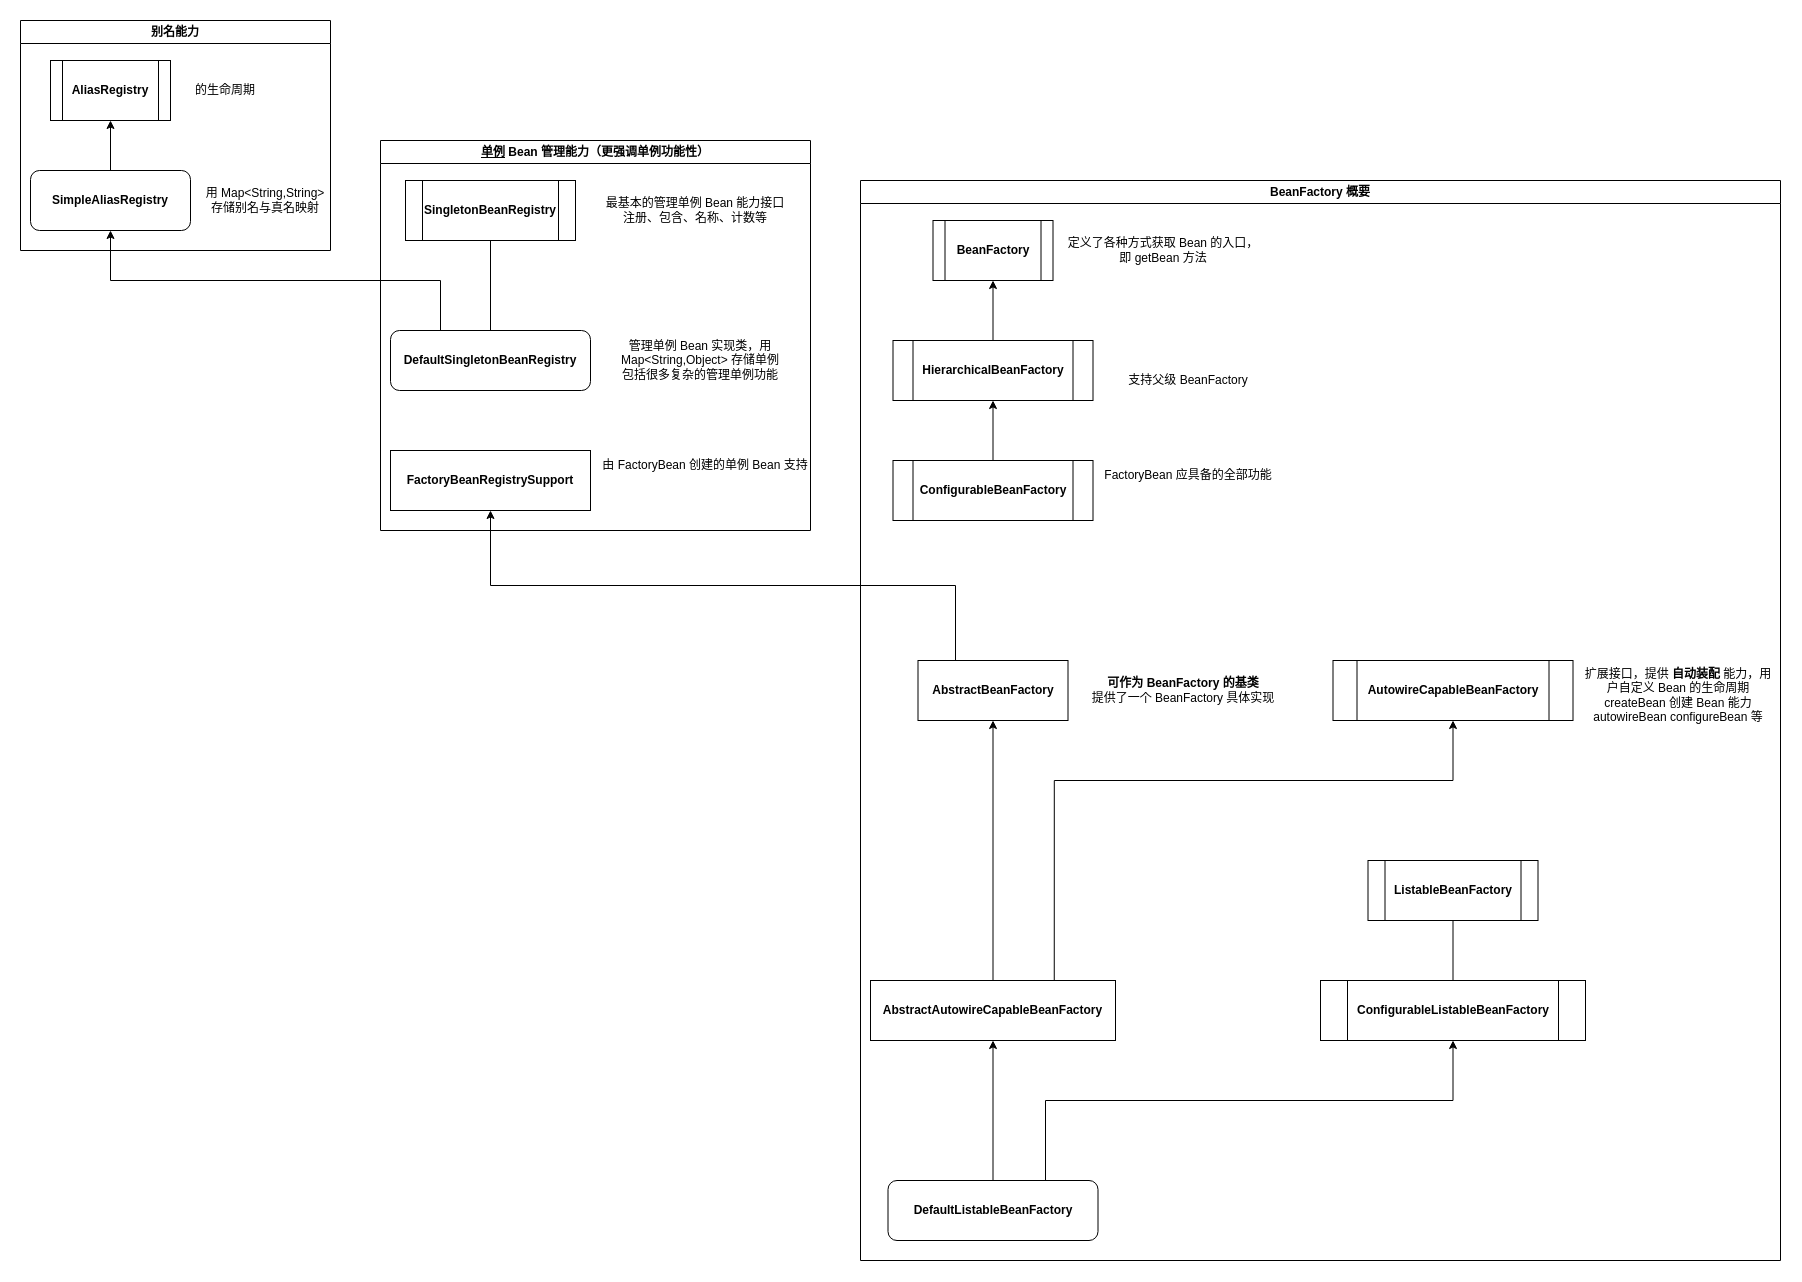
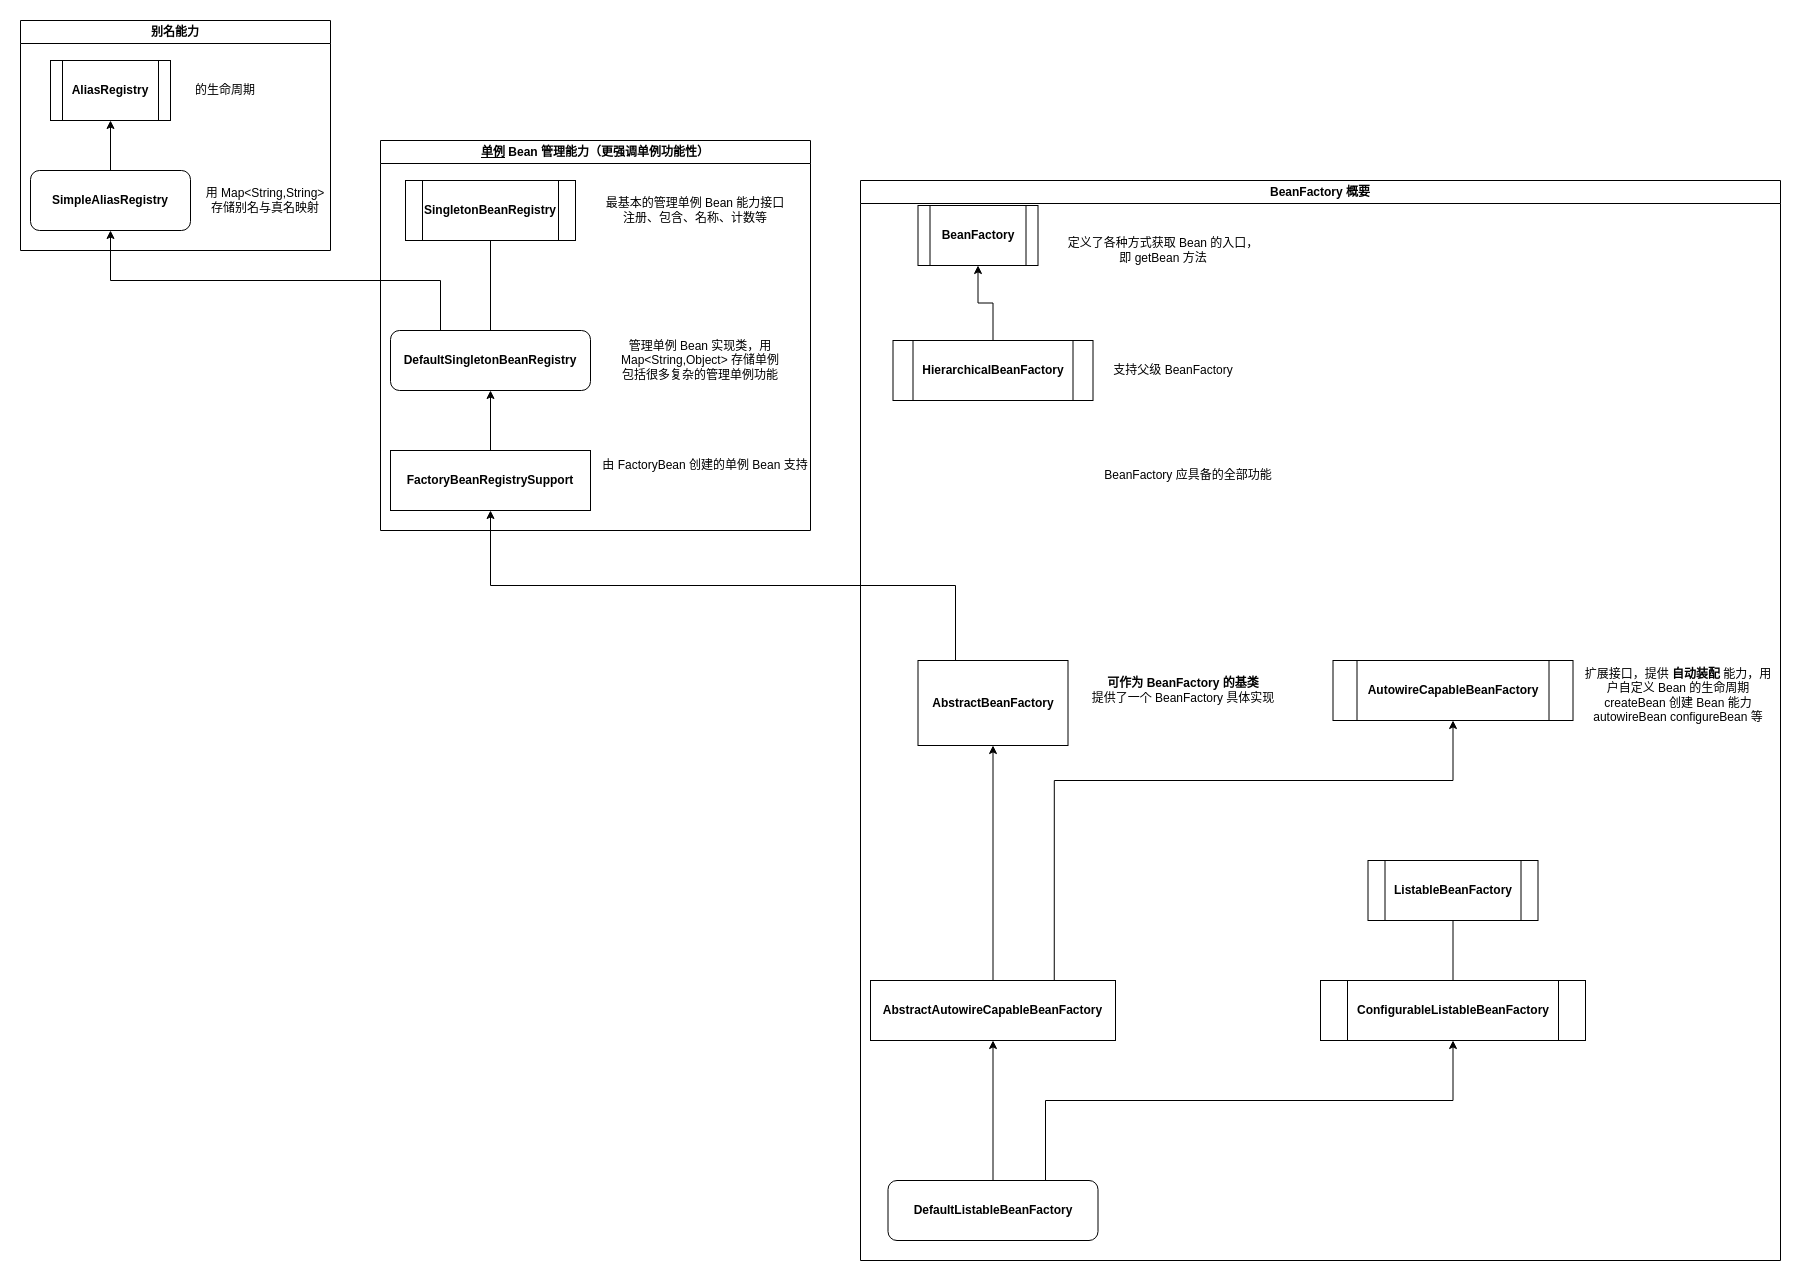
node "BeanFactory": moved (993, 251) -> (978, 236)
node "支持父级 BeanFactory": moved (1188, 381) -> (1173, 371)
edge "FactoryBeanRegistrySupport" -> "DefaultSingletonBeanRegistry": added
edge "ConfigurableBeanFactory" -> "HierarchicalBeanFactory": removed
node "FactoryBean 应具备的全部功能": label "FactoryBean 应具备的全部功能" -> "BeanFactory 应具备的全部功能"
node "ConfigurableBeanFactory": removed
node "AbstractBeanFactory": size 150x60 -> 150x85
